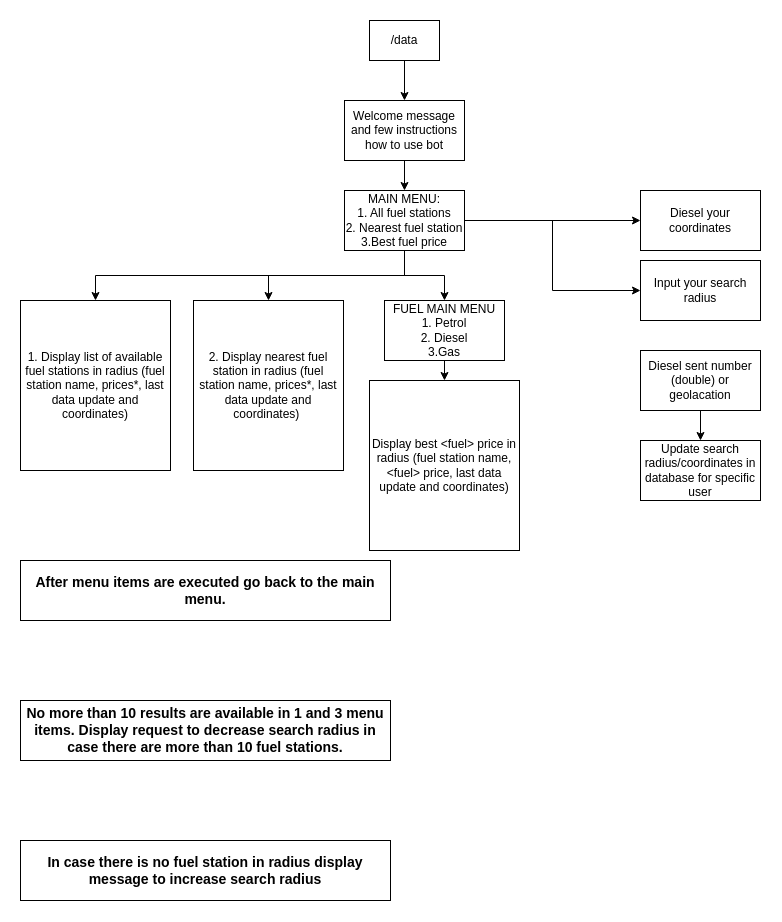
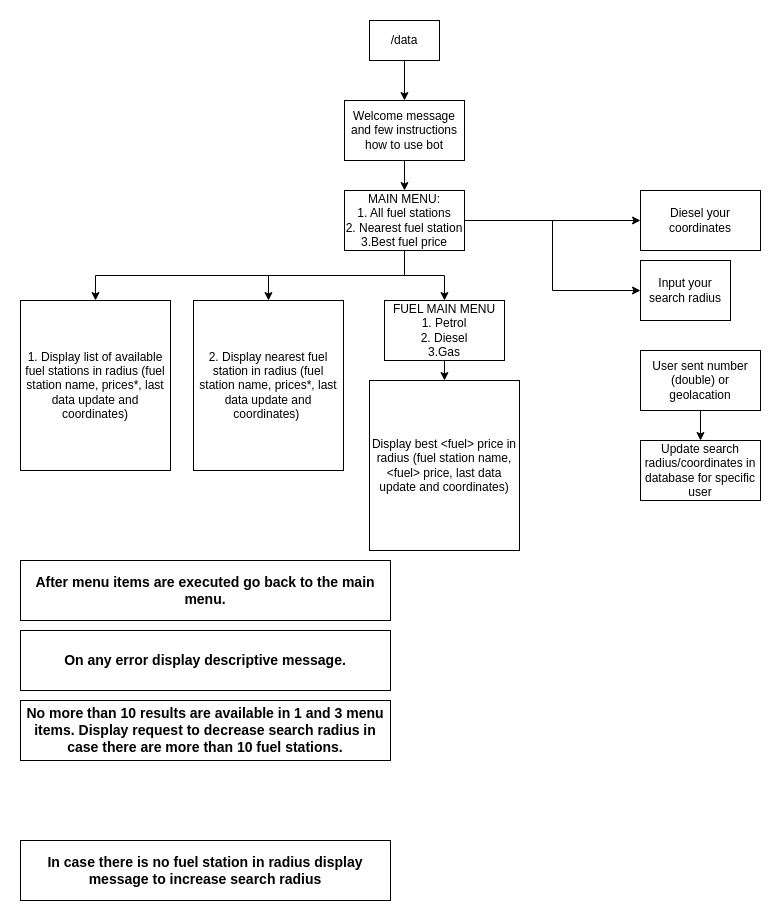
node "Input your search radius": size 120x60 -> 90x60
node "Diesel sent number (double) or geolacation": label "Diesel sent number (double) or geolacation" -> "User sent number (double) or geolacation"
node "On any error display descriptive message.": added
